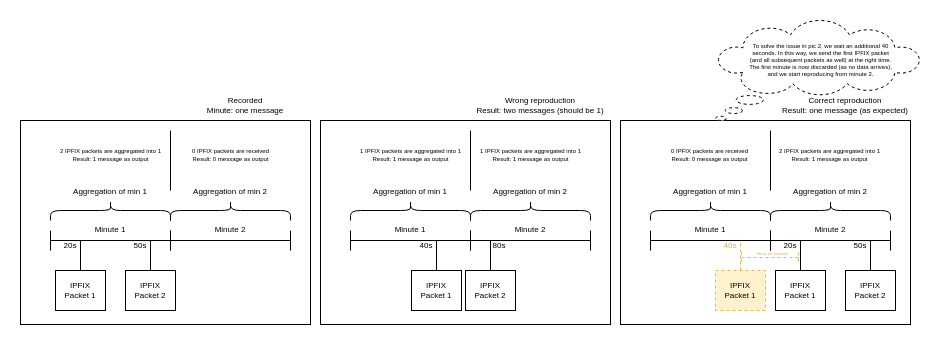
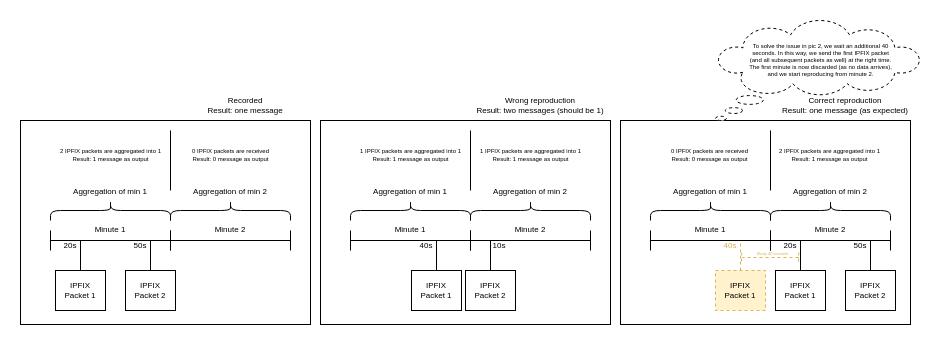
node "Recorded Minute: one message": label "Recorded Minute: one message" -> "Recorded Result: one message"
node "80s": label "80s" -> "10s"
